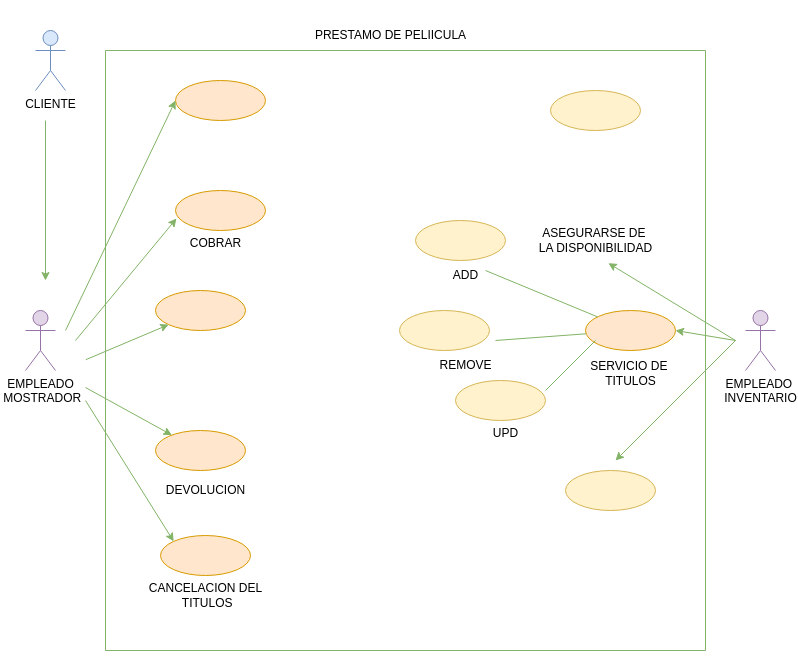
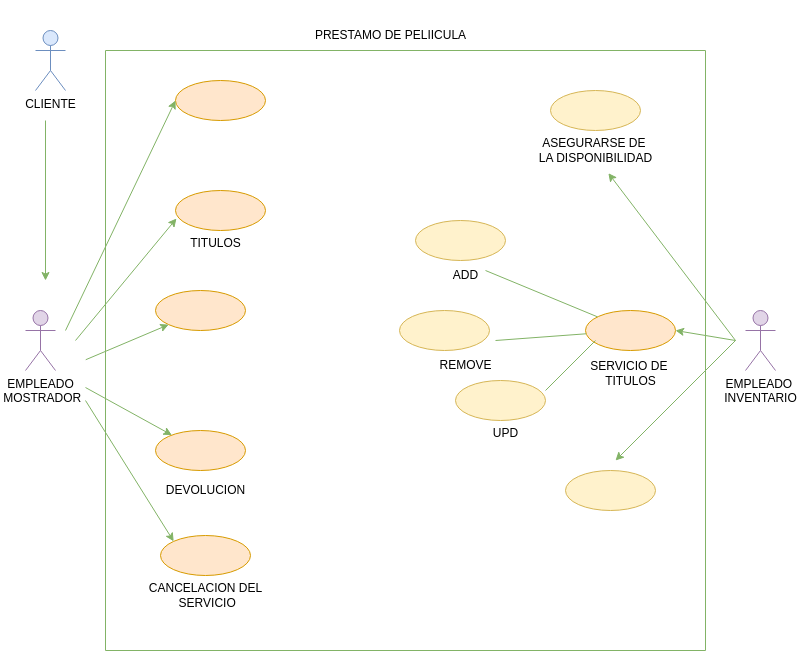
node "ASEGURARSE DE LA DISPONIBILIDAD": moved (596, 241) -> (596, 151)
node "COBRAR": label "COBRAR" -> "TITULOS"
node "CANCELACION DEL TITULOS": label "CANCELACION DEL TITULOS" -> "CANCELACION DEL SERVICIO"
